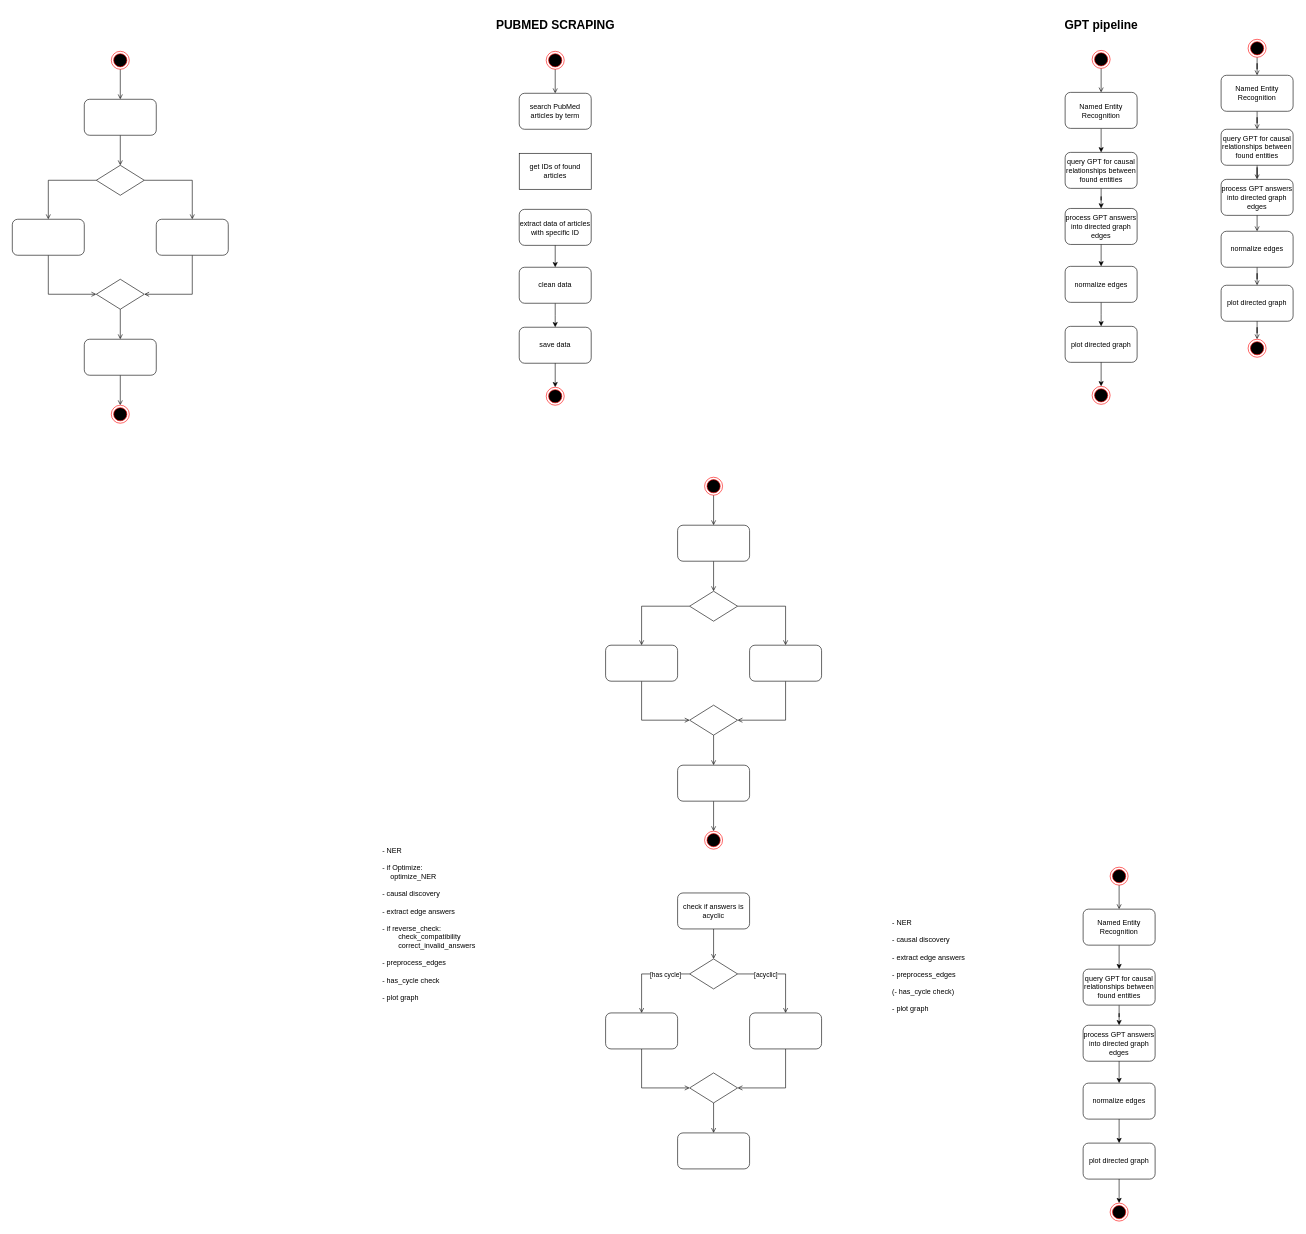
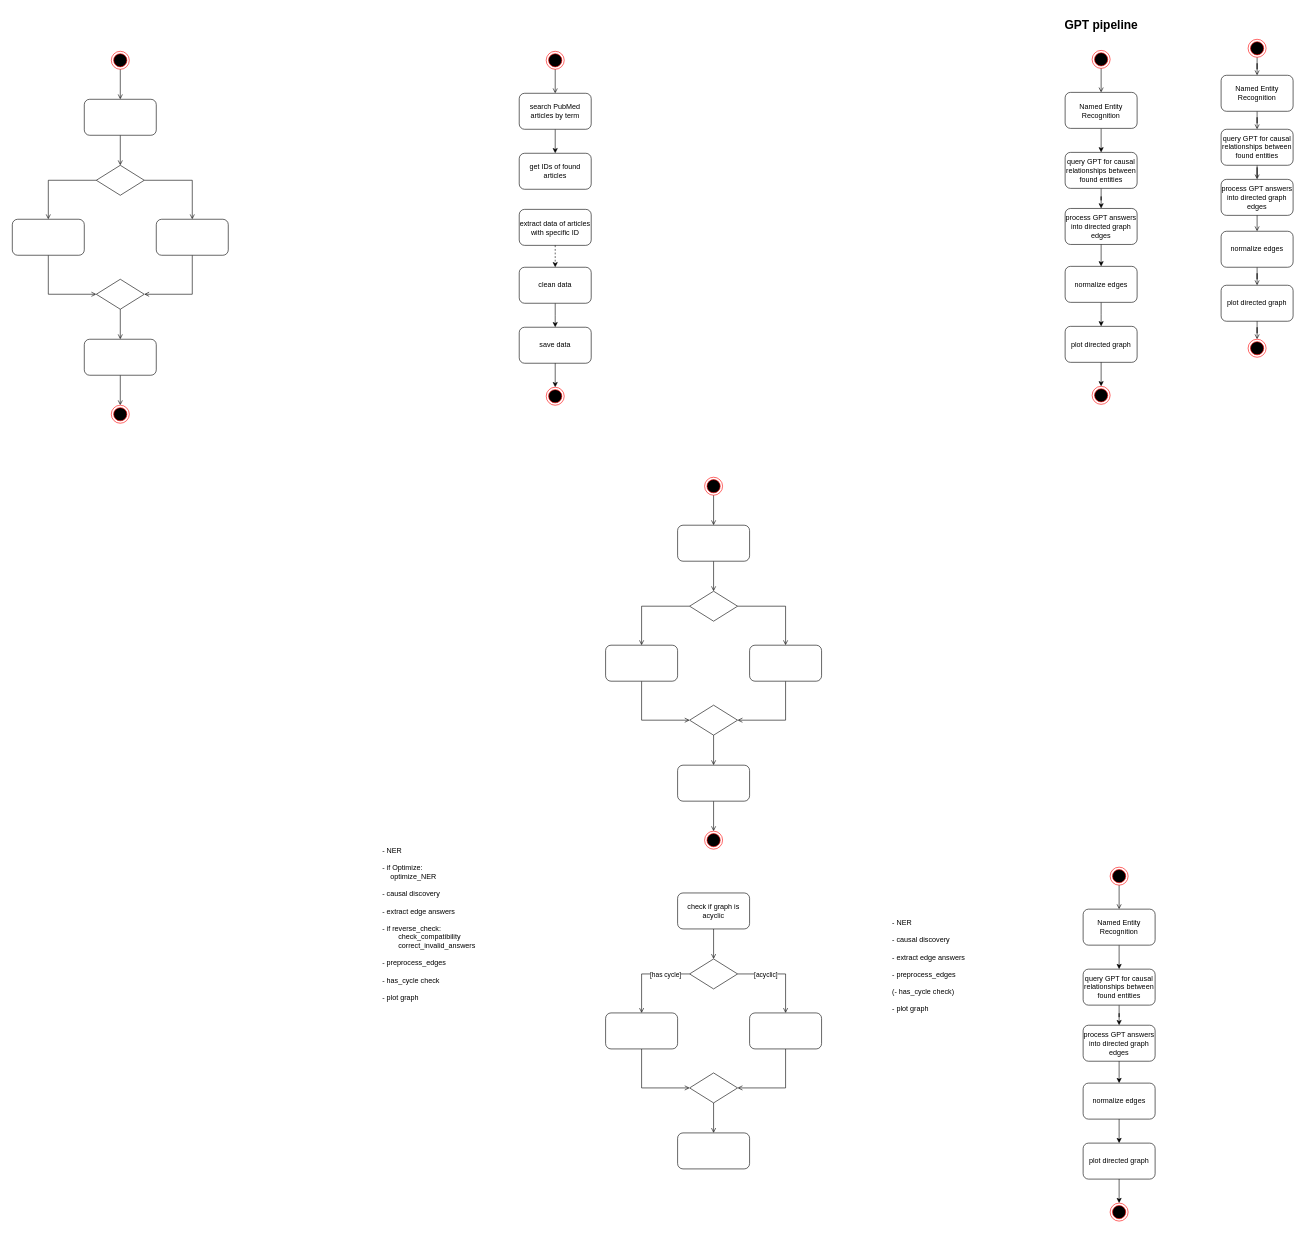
node "PUBMED SCRAPING": removed
edge "search PubMed articles by term" -> "get IDs of found articles": added
node "get IDs of found articles": shape rectangle -> rounded rectangle
edge "extract data of articles with specific ID" -> "clean data": style solid -> dashed
node "check if answers is acyclic": label "check if answers is acyclic" -> "check if graph is acyclic"
